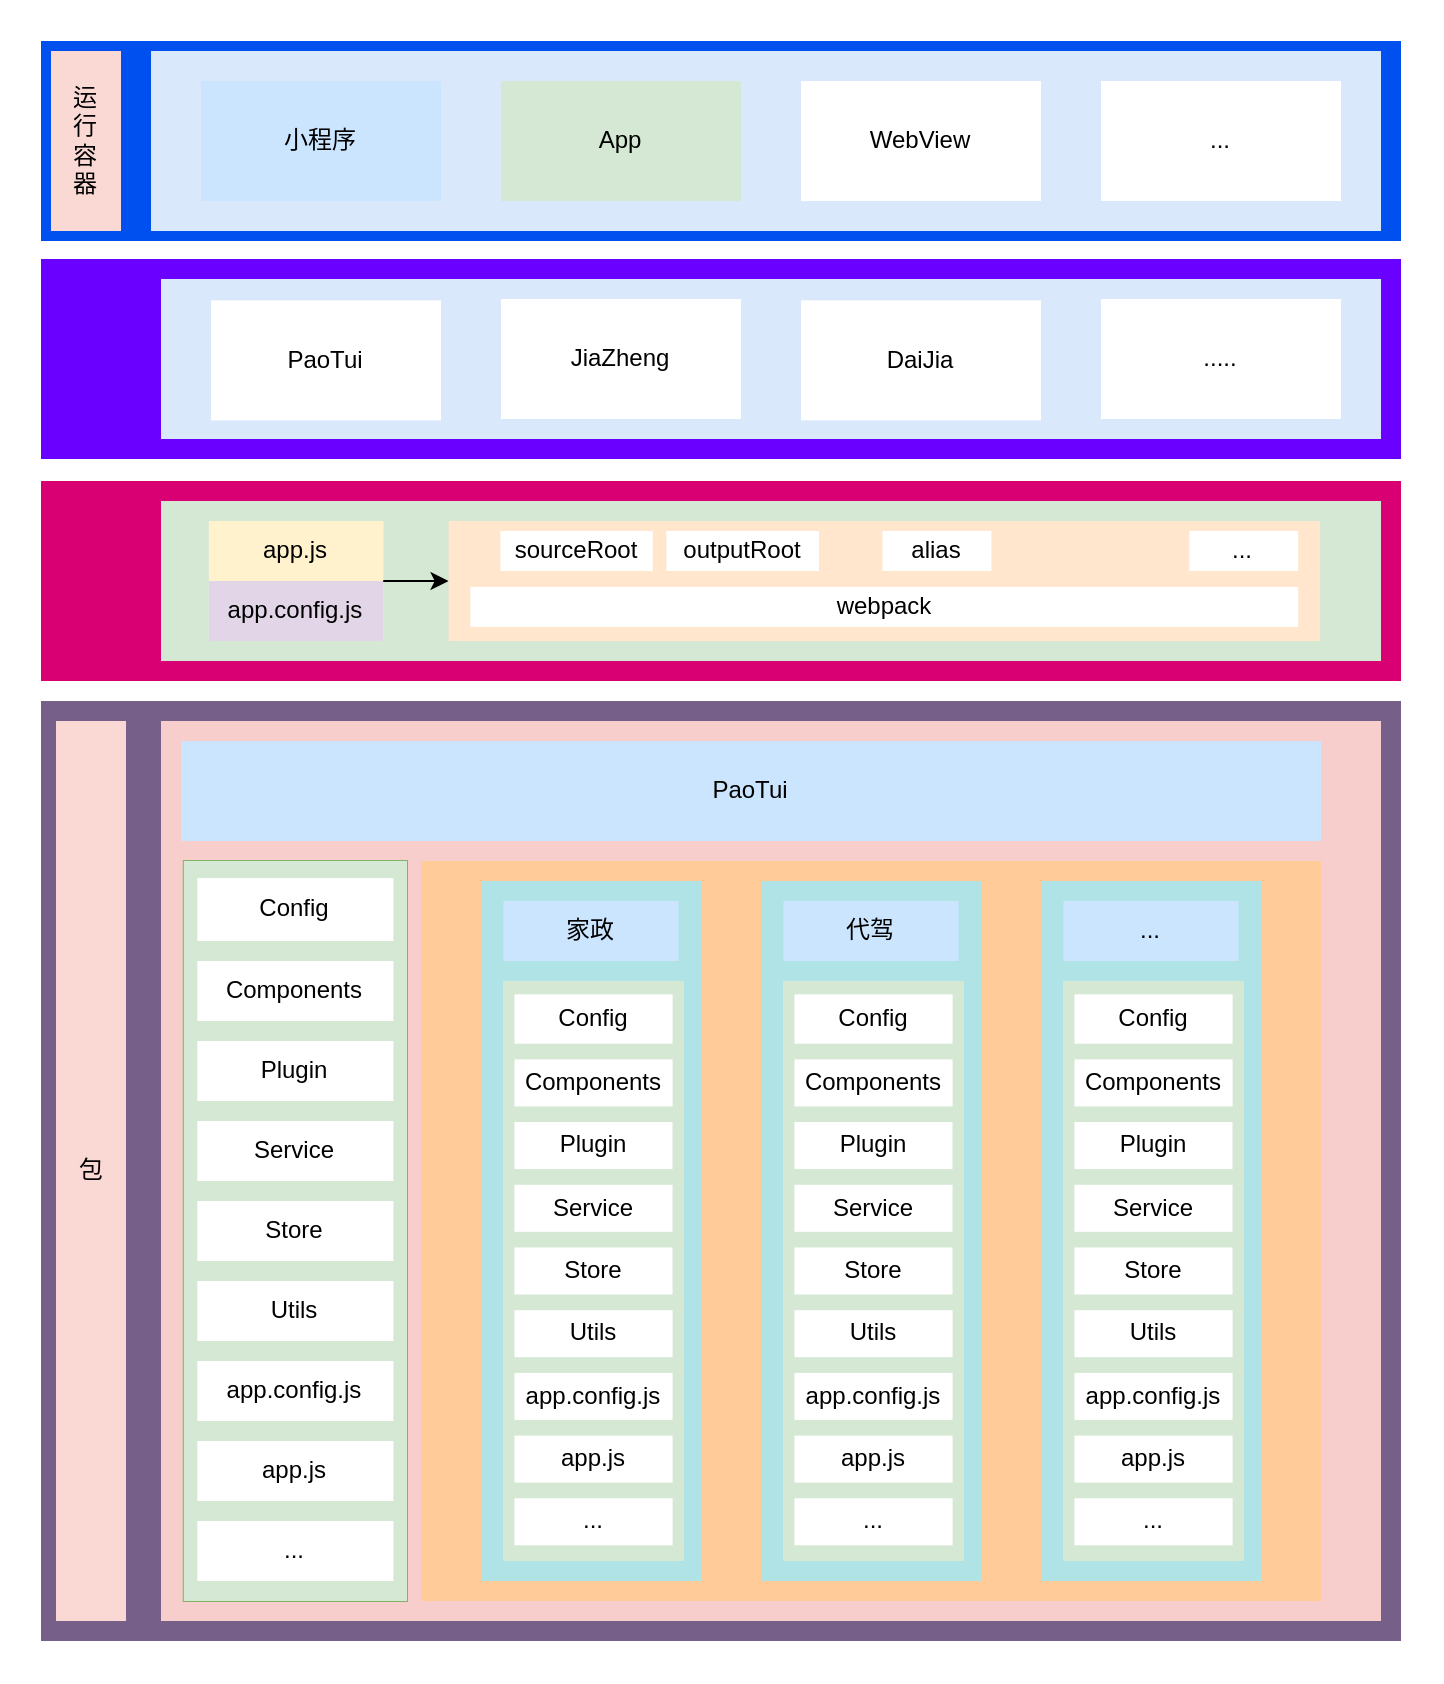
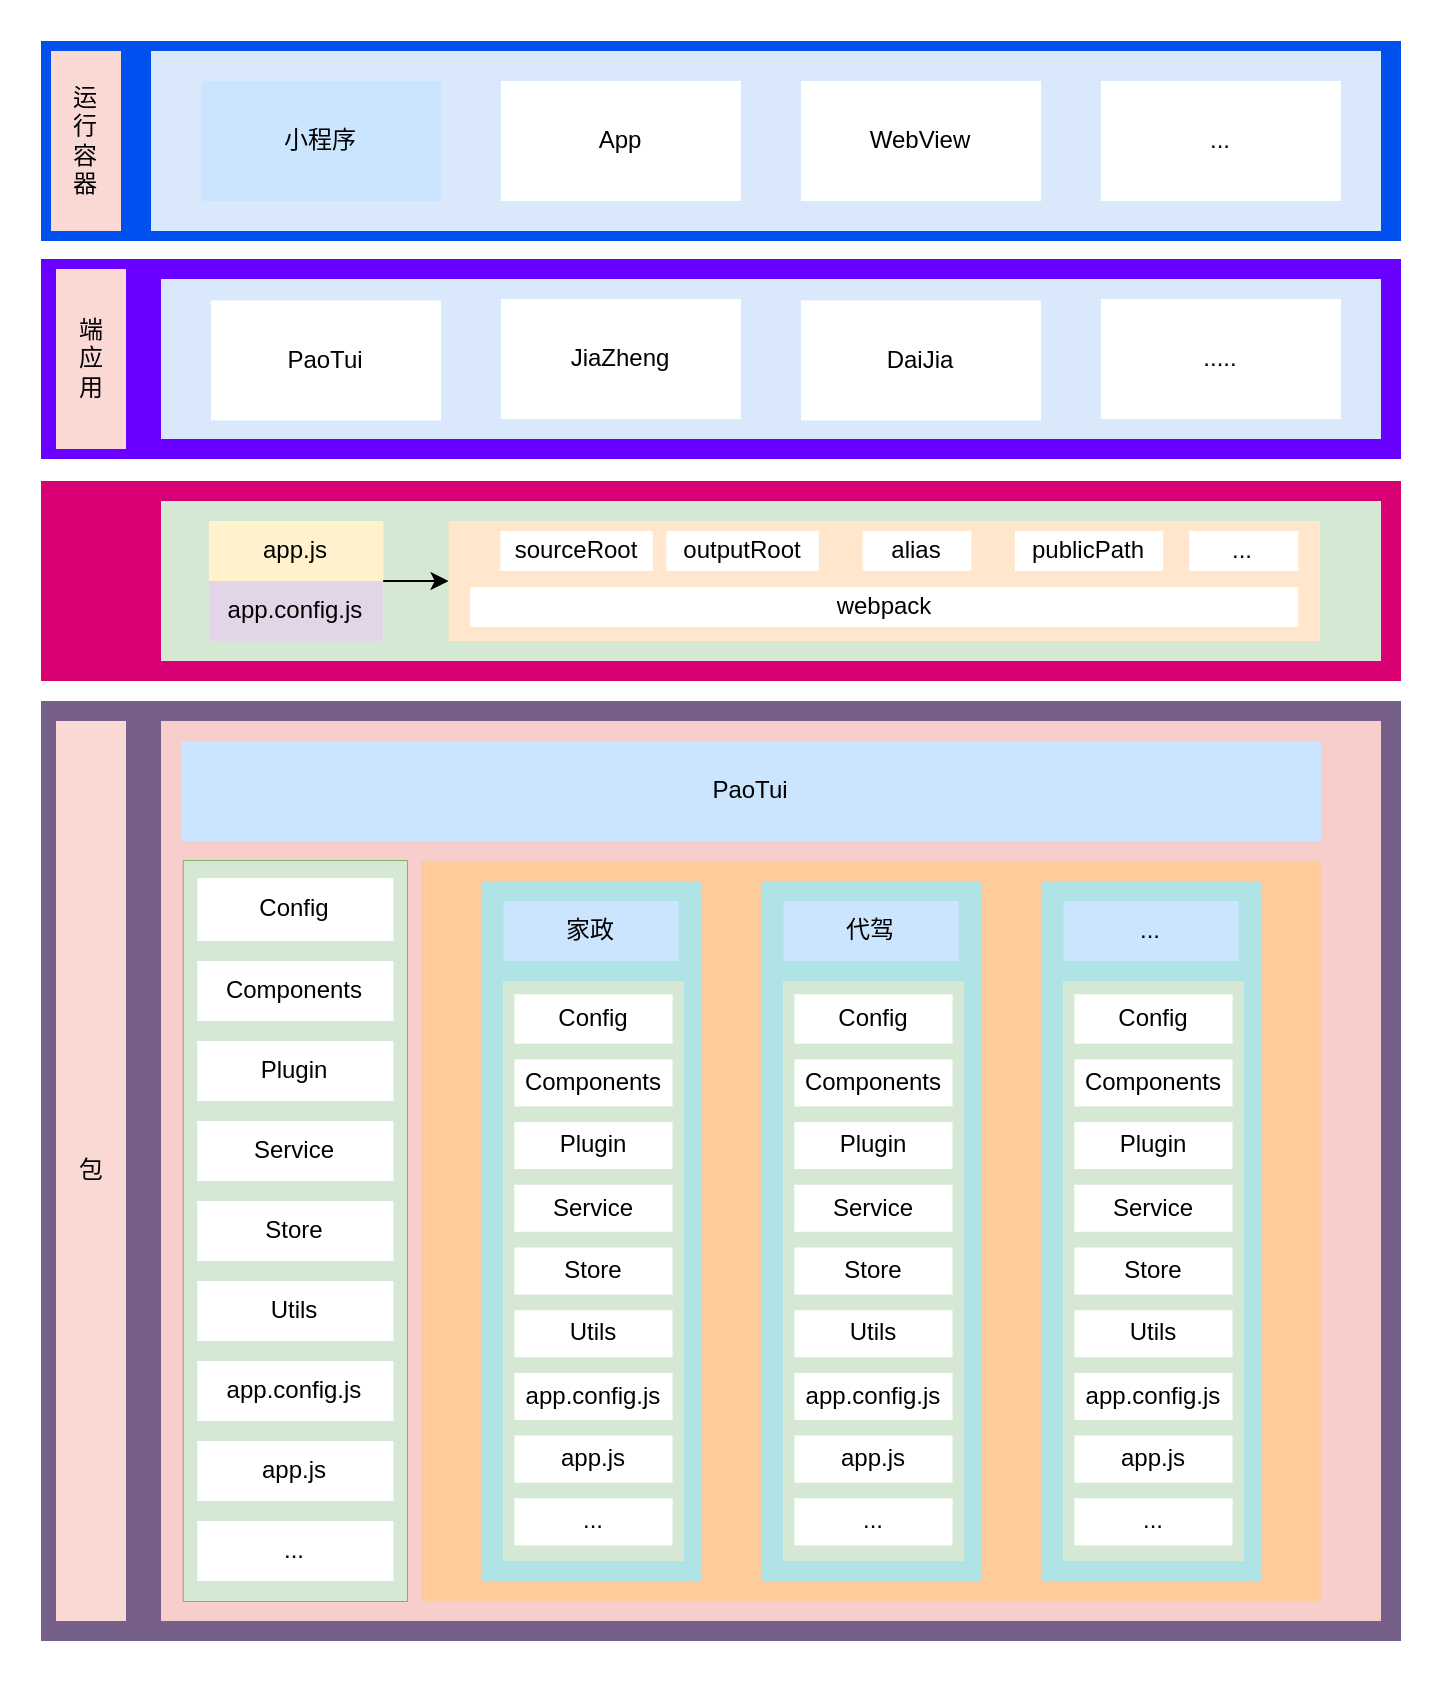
node "App": fillcolor #d5e8d4 -> #ffffff
node "端 应 用": added
node "alias": moved (937, 551) -> (917, 551)
node "publicPath": added
